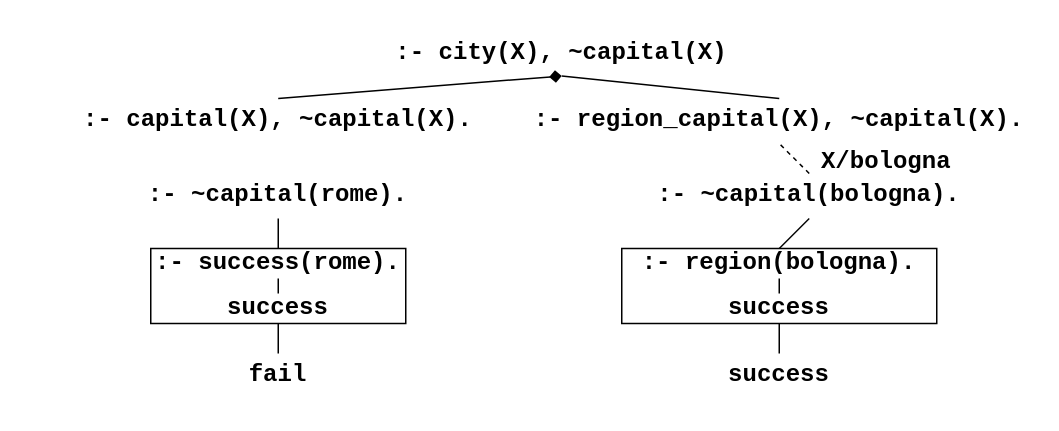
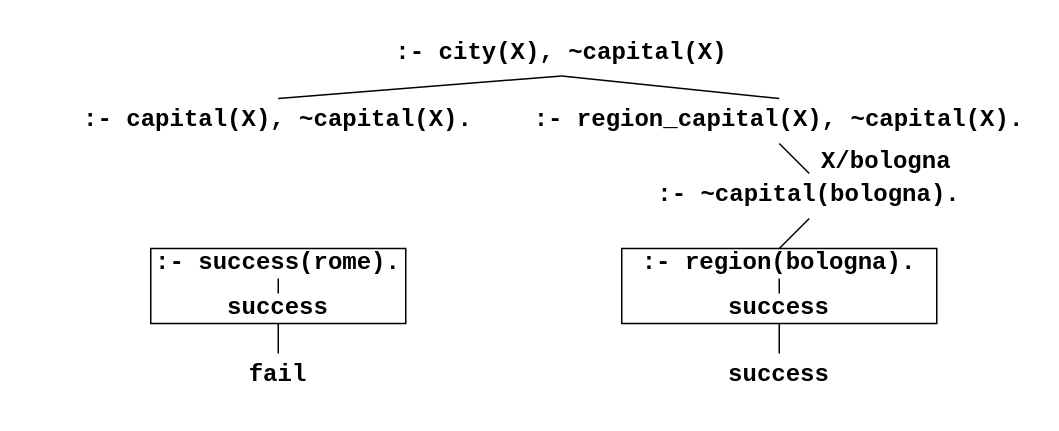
edge ":- capital(X), ~capital(X)." -> ":- city(X), ~capital(X)": arrowhead diamond -> none
edge ":- region_capital(X), ~capital(X)." -- ":- ~capital(bologna).": style dashed -> solid
node ":- ~capital(rome).": removed
edge ":- ~capital(rome)." -- ":- success(rome).": removed
